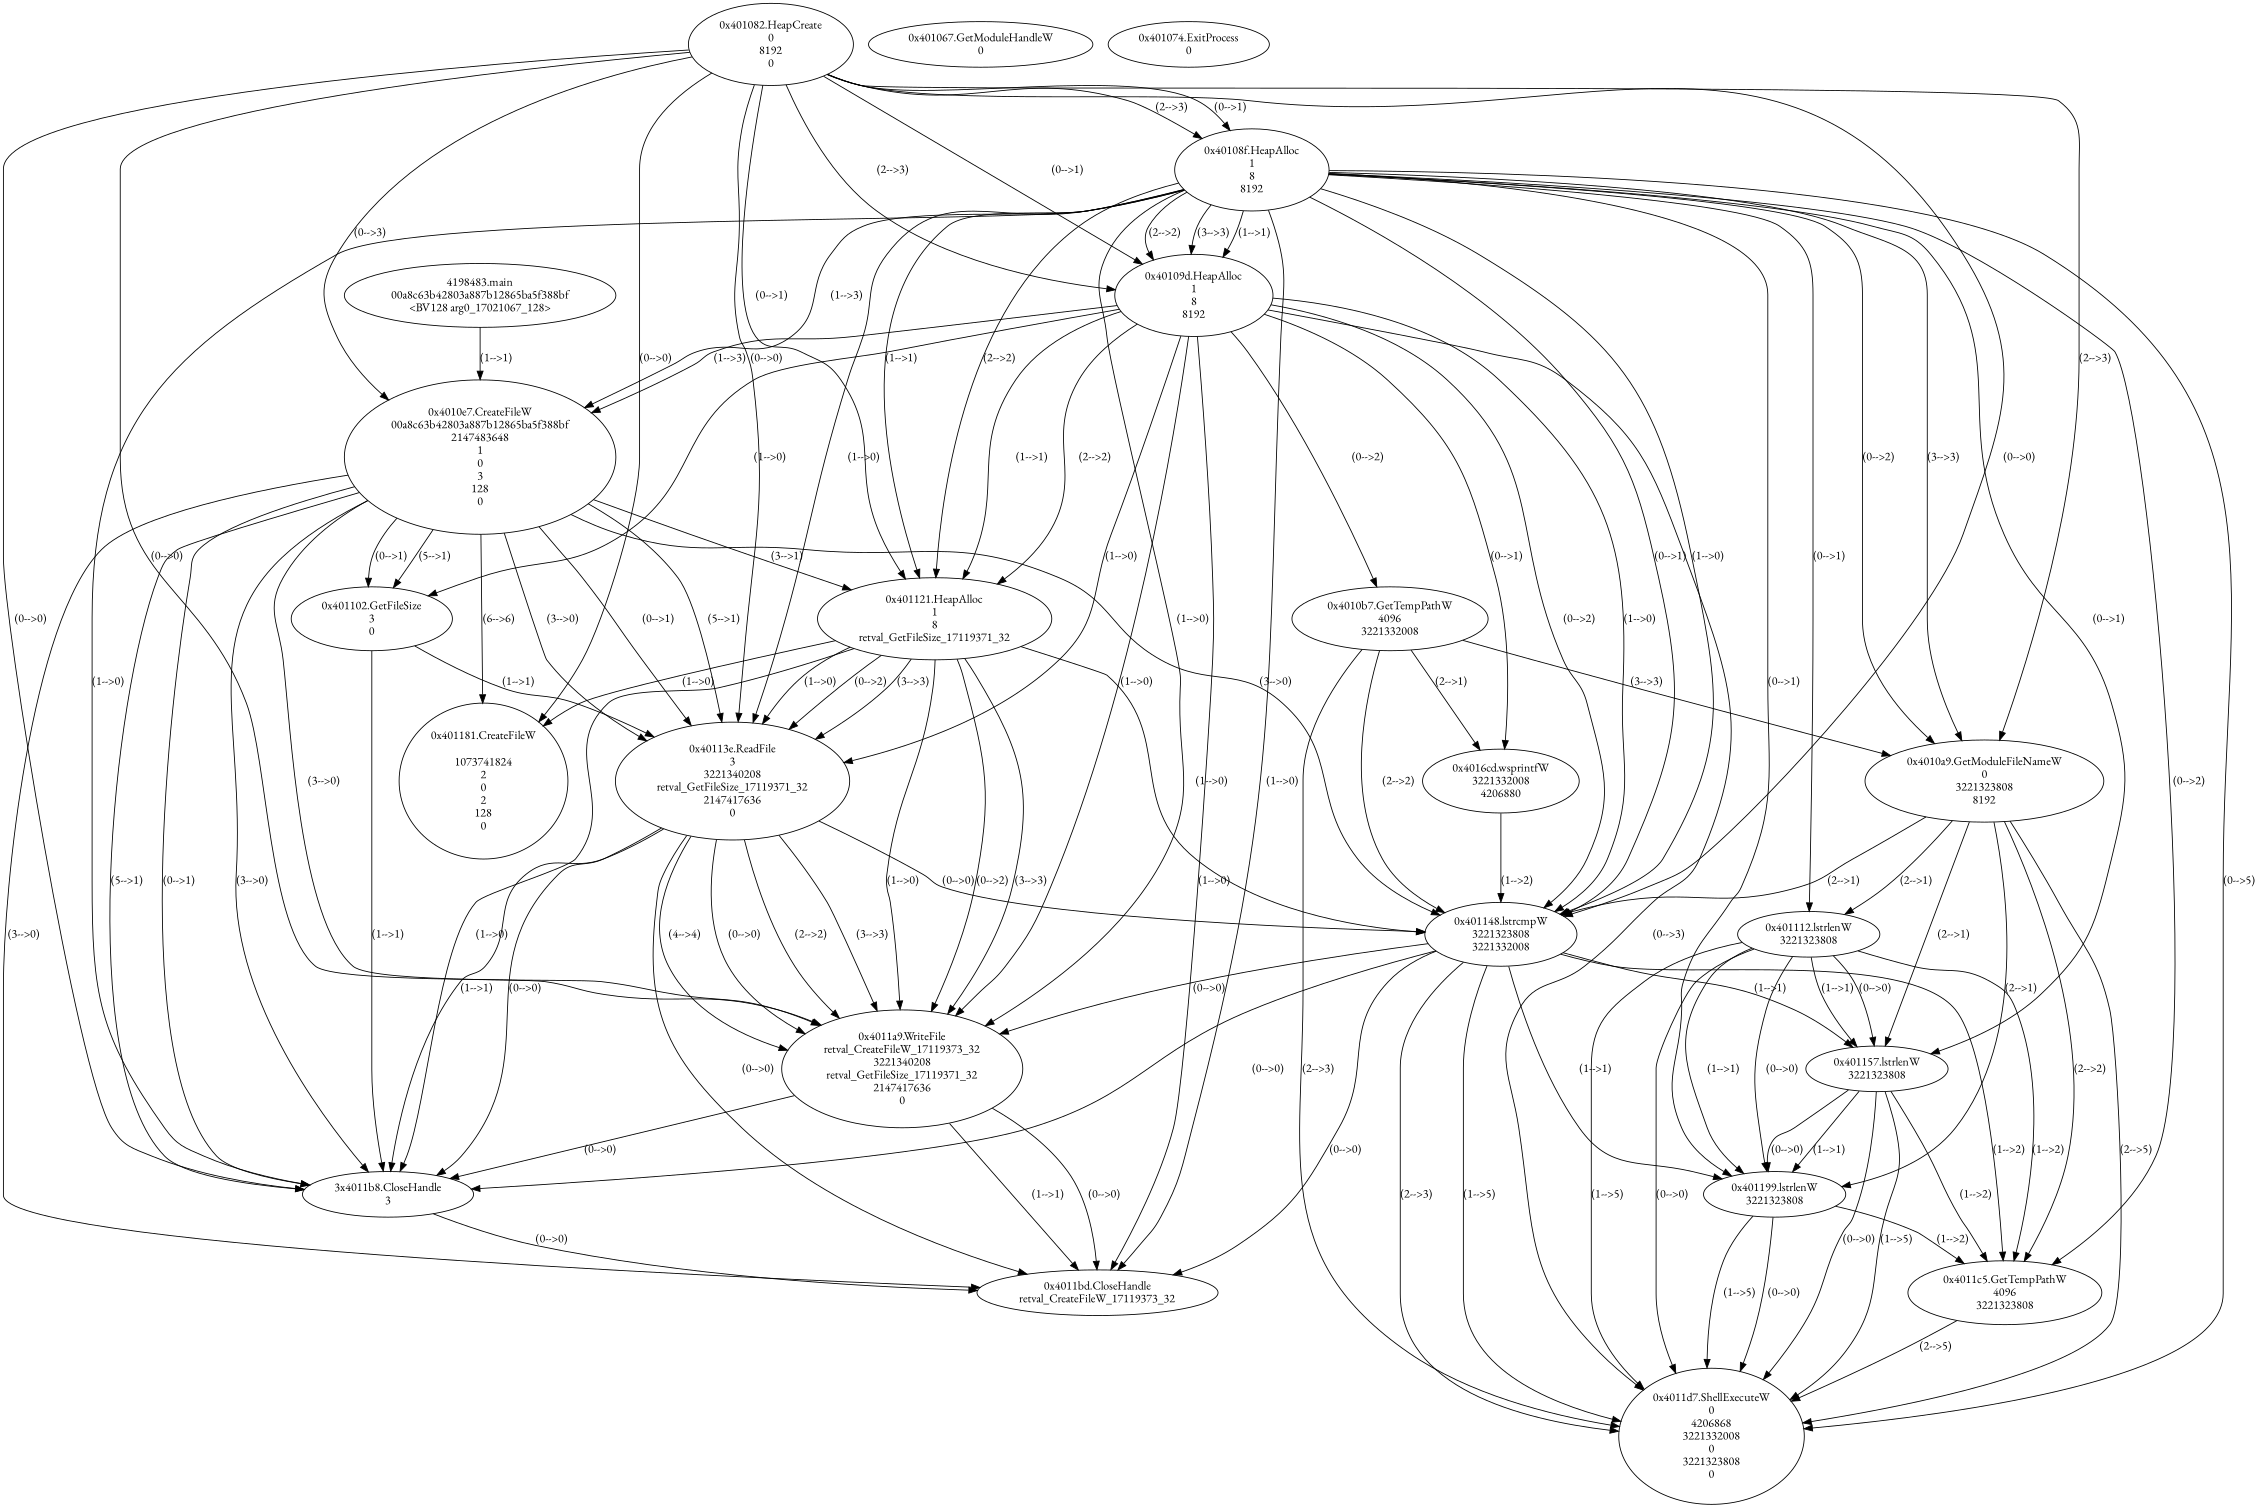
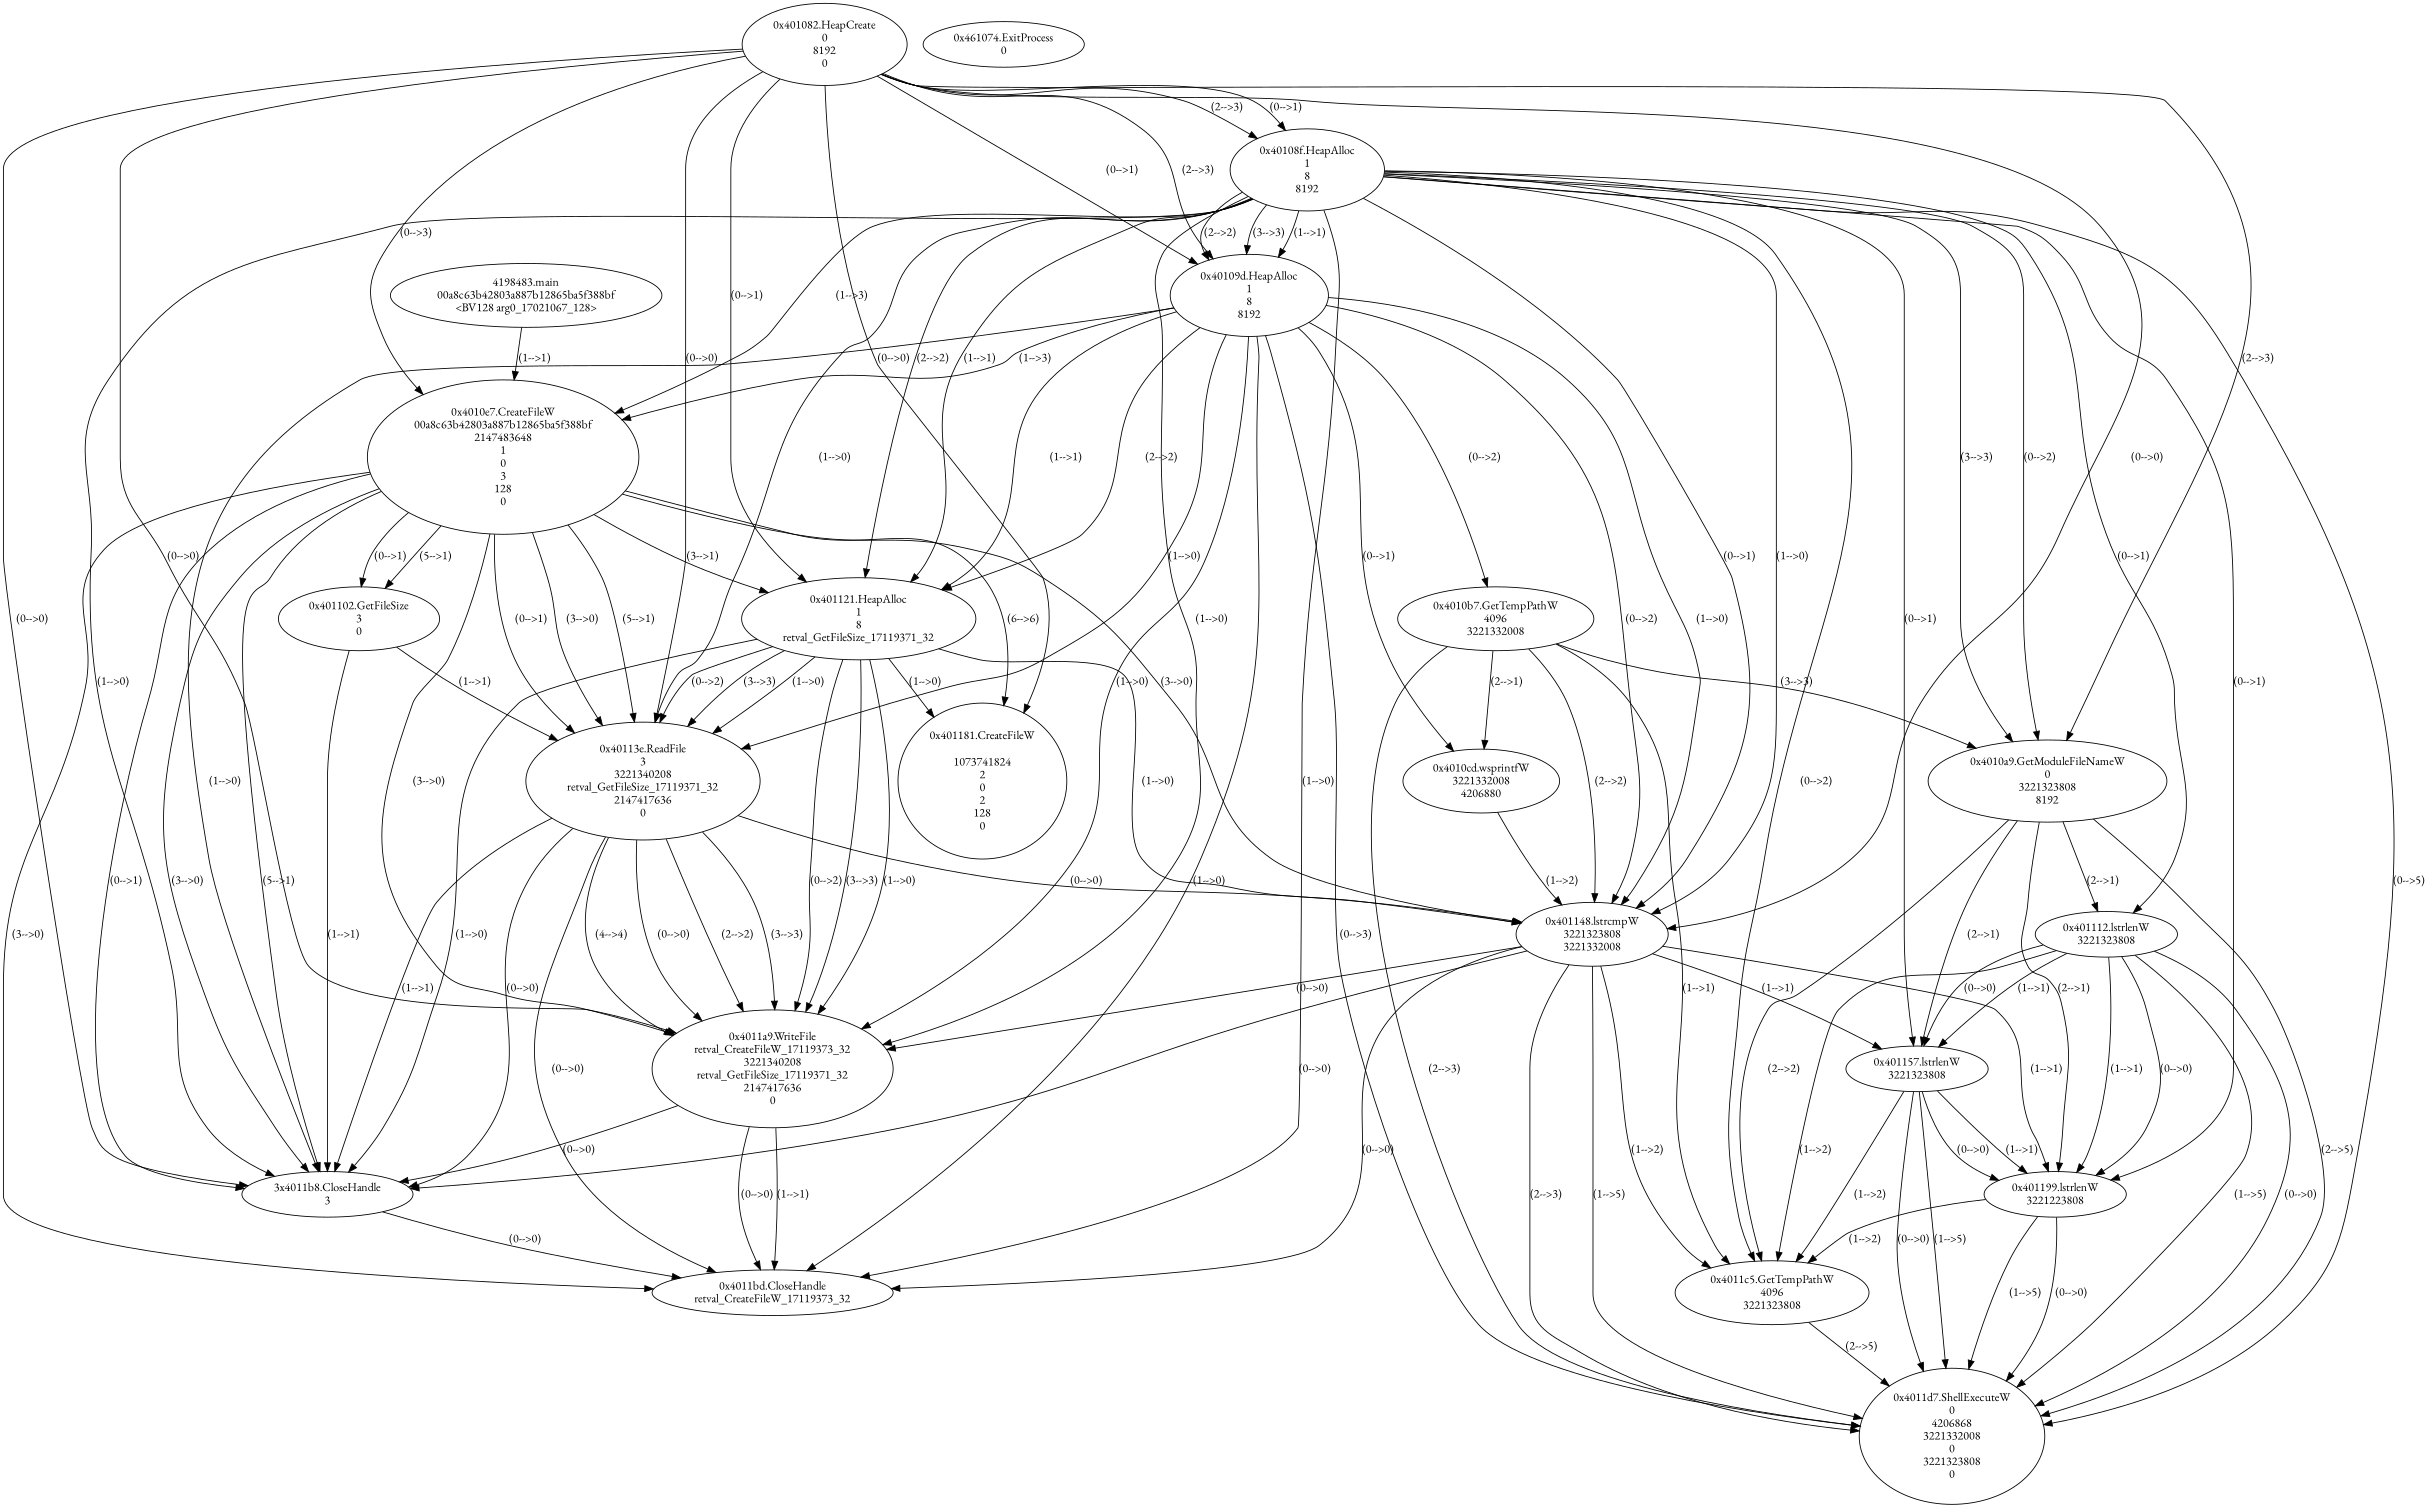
node "0x401067.GetModuleHandleW 0": removed
node "0x401074.ExitProcess 0": label "0x401074.ExitProcess 0" -> "0x461074.ExitProcess 0"
edge "0x40109d.HeapAlloc 1 8 8192" -> "0x401102.GetFileSize 3 0": now "0x40109d.HeapAlloc 1 8 8192" -> "3x4011b8.CloseHandle 3"
node "0x4016cd.wsprintfW 3221332008 4206880": label "0x4016cd.wsprintfW 3221332008 4206880" -> "0x4010cd.wsprintfW 3221332008 4206880"
edge "0x4010a9.GetModuleFileNameW 0 3221323808 8192" -> "0x401148.lstrcmpW 3221323808 3221332008": removed, label "(2-->1)"
edge "0x4010b7.GetTempPathW 4096 3221332008" -> "0x4011c5.GetTempPathW 4096 3221323808": added, label "(1-->1)"
node "0x401199.lstrlenW 3221323808": label "0x401199.lstrlenW 3221323808" -> "0x401199.lstrlenW 3221223808"
